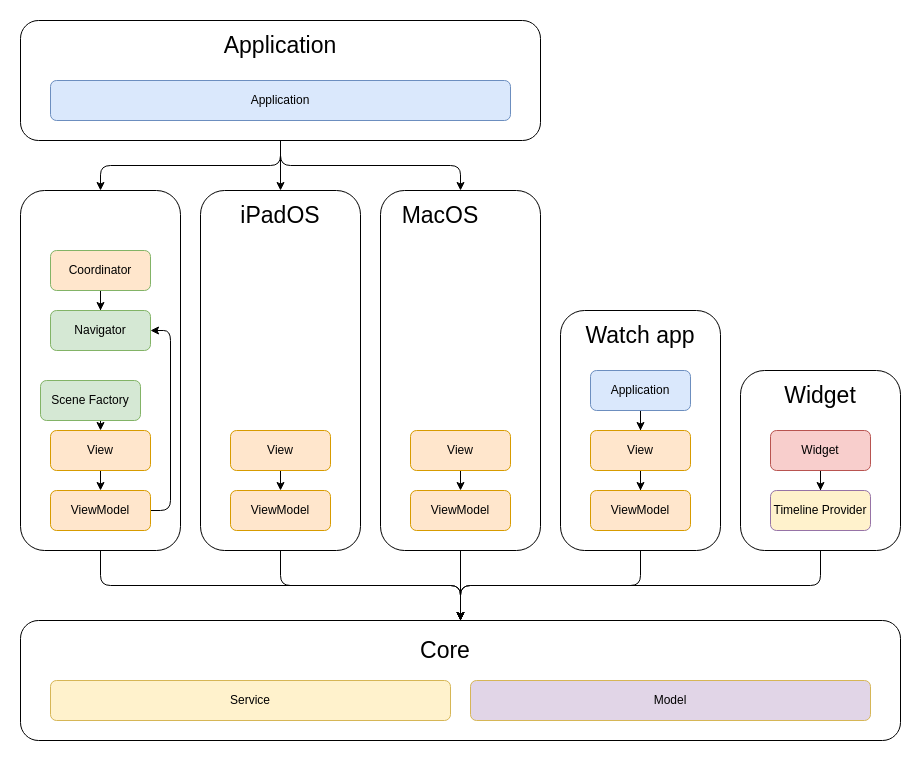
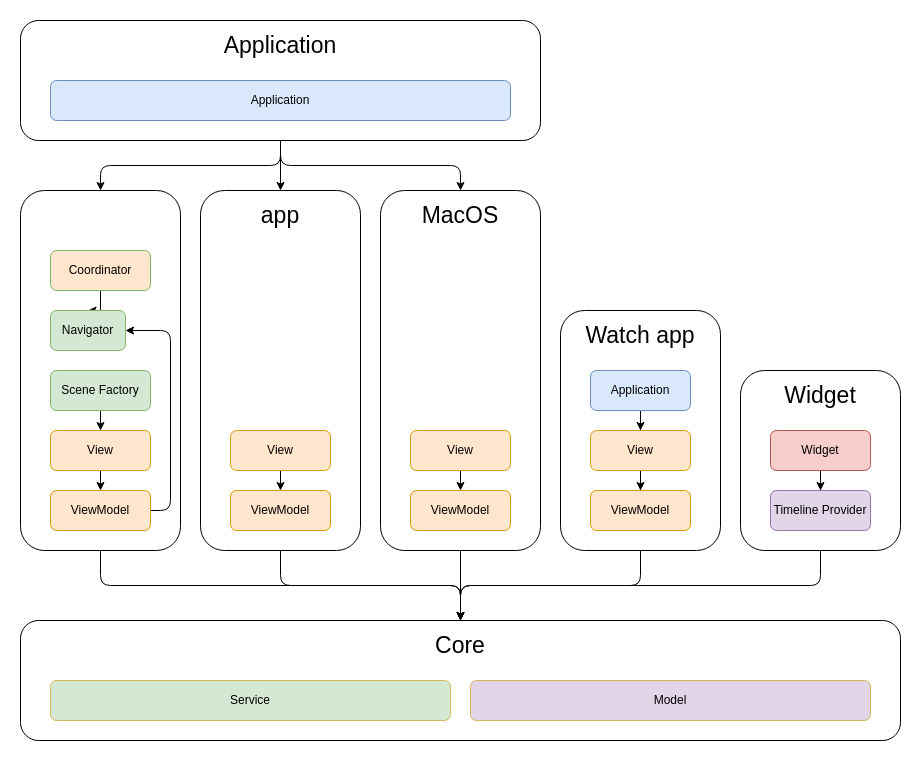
node "iPadOS": label "iPadOS" -> "app"
node "MacOS": moved (441, 216) -> (461, 216)
node "Navigator": size 100x40 -> 75x40
node "Scene Factory": moved (91, 401) -> (101, 391)
node "Timeline Provider": fillcolor #fff2cc -> #e1d5e7
node "Core": moved (446, 651) -> (461, 646)
node "Service": fillcolor #fff2cc -> #d5e8d4
